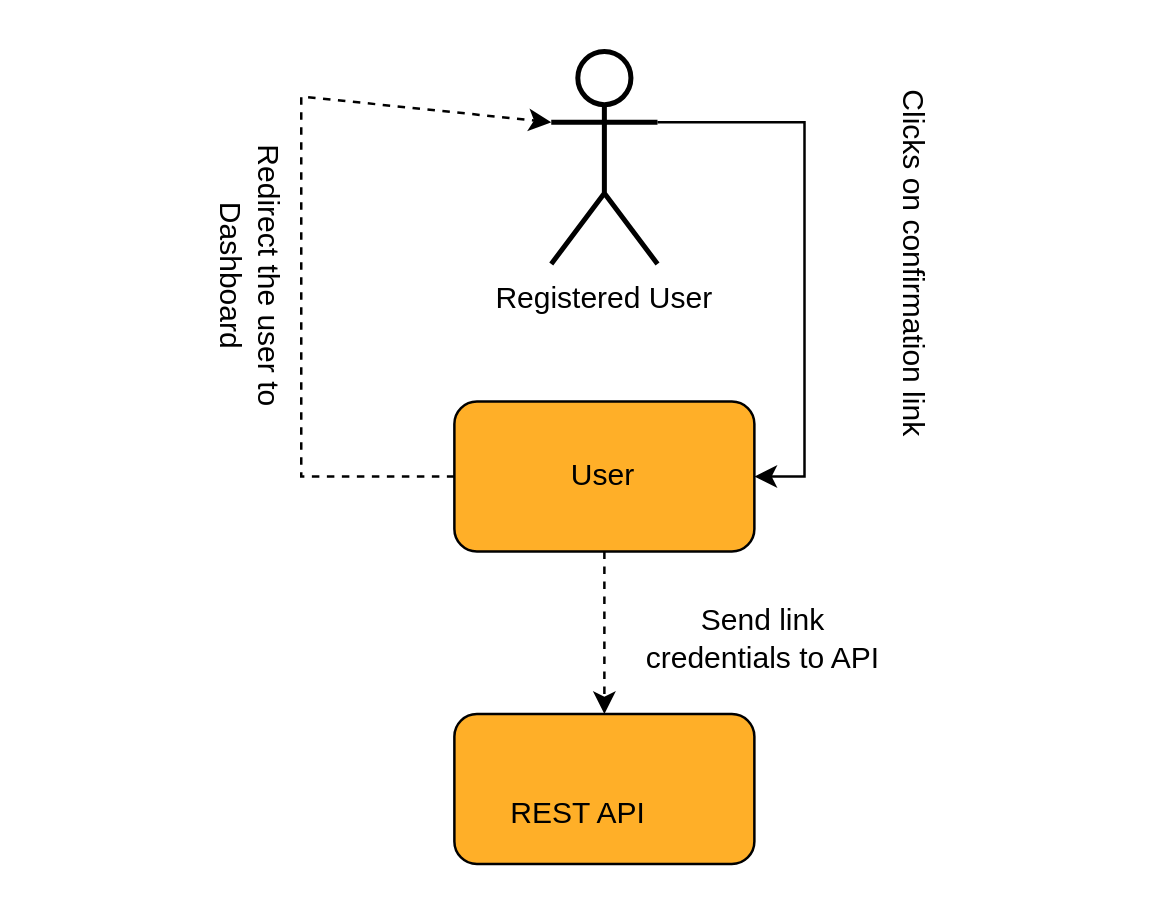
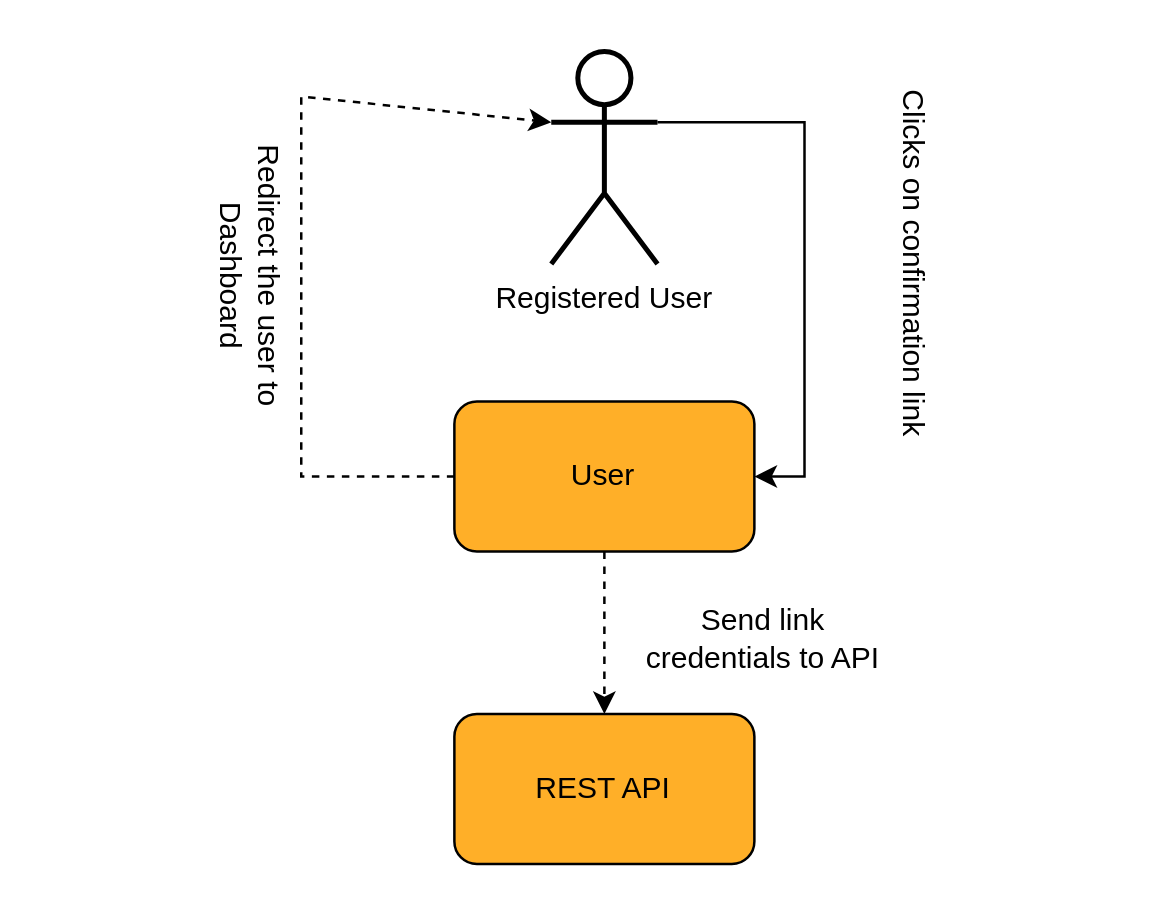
node "REST API": moved (579, 814) -> (604, 789)
